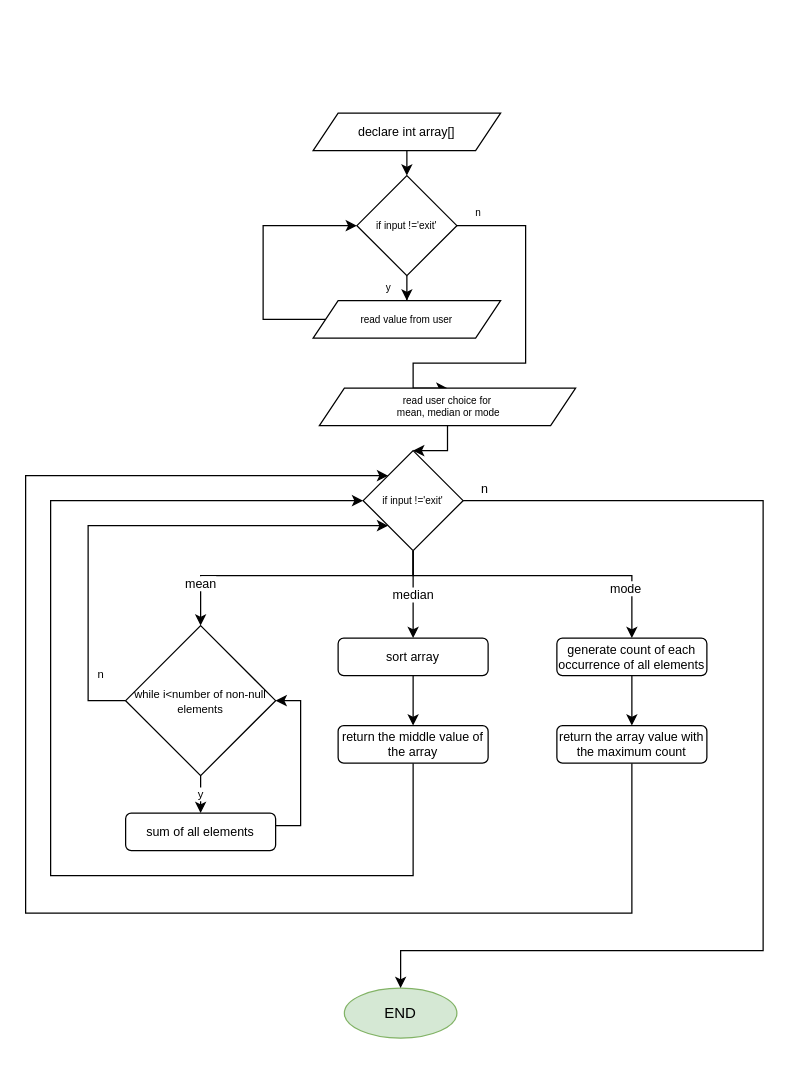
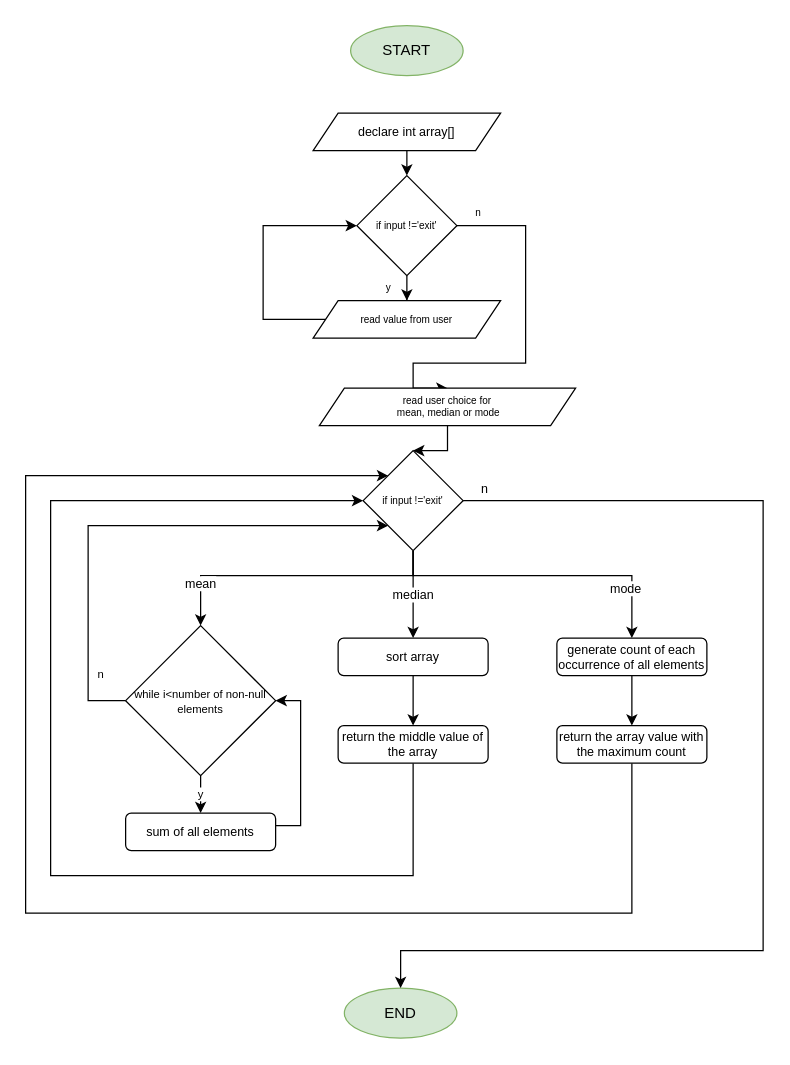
node "START": added
